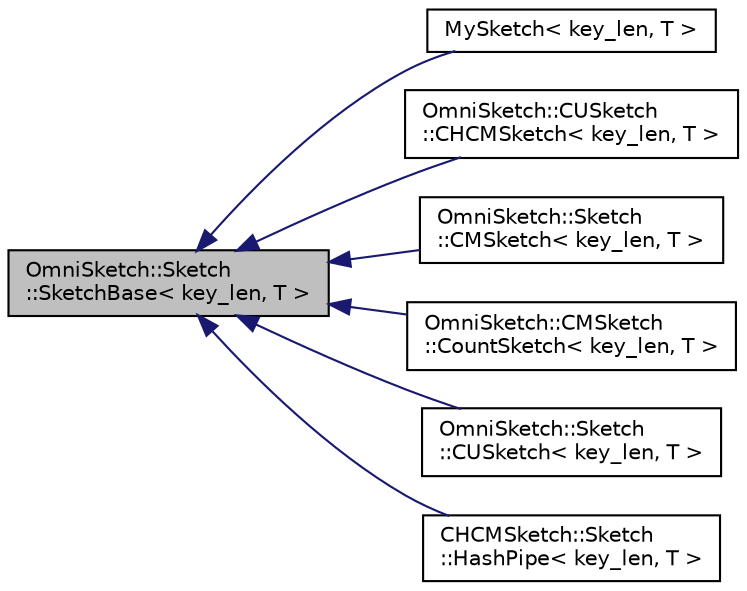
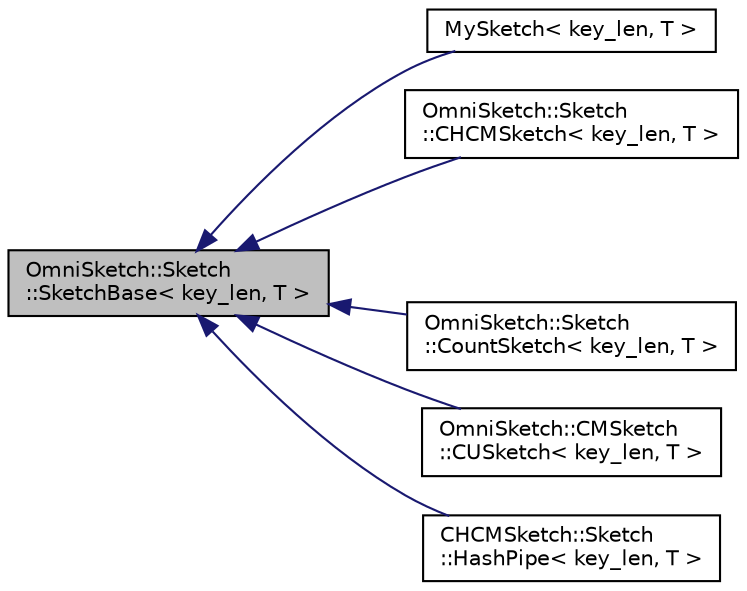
node "OmniSketch::CUSketch ::CHCMSketch< key_len, T >": label "OmniSketch::CUSketch ::CHCMSketch< key_len, T >" -> "OmniSketch::Sketch ::CHCMSketch< key_len, T >"
node "OmniSketch::Sketch ::CMSketch< key_len, T >": removed
node "OmniSketch::CMSketch ::CountSketch< key_len, T >": label "OmniSketch::CMSketch ::CountSketch< key_len, T >" -> "OmniSketch::Sketch ::CountSketch< key_len, T >"
node "OmniSketch::Sketch ::CUSketch< key_len, T >": label "OmniSketch::Sketch ::CUSketch< key_len, T >" -> "OmniSketch::CMSketch ::CUSketch< key_len, T >"
